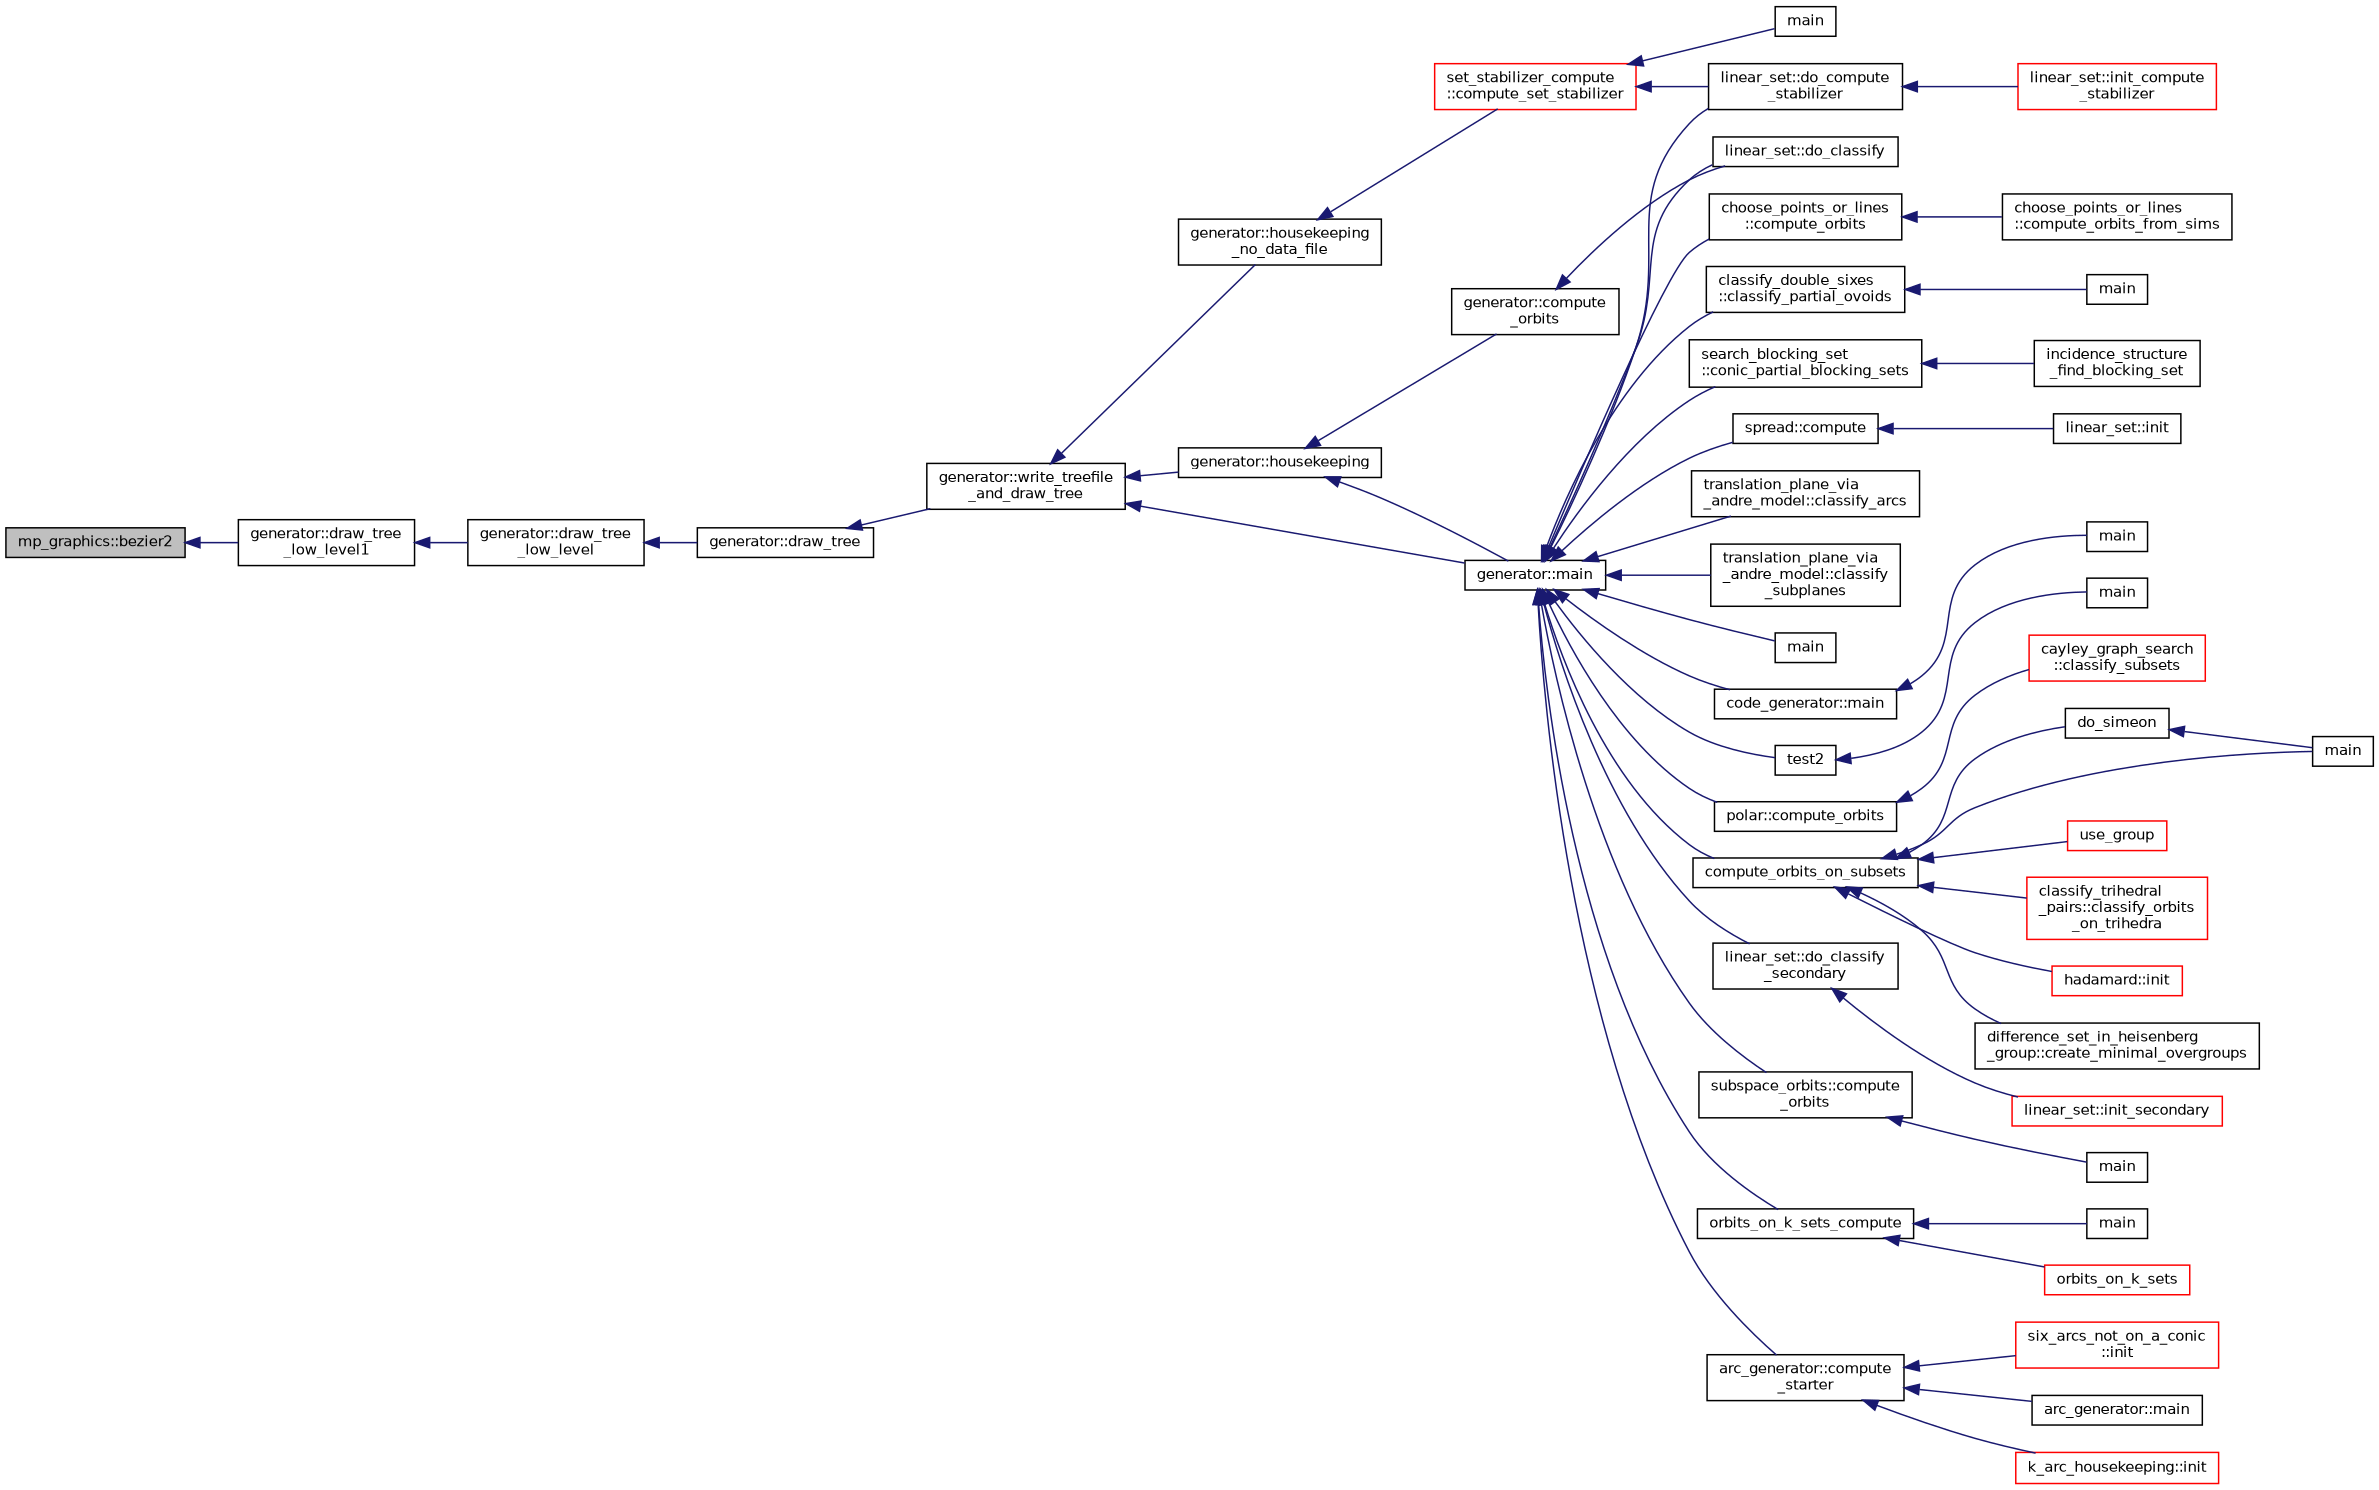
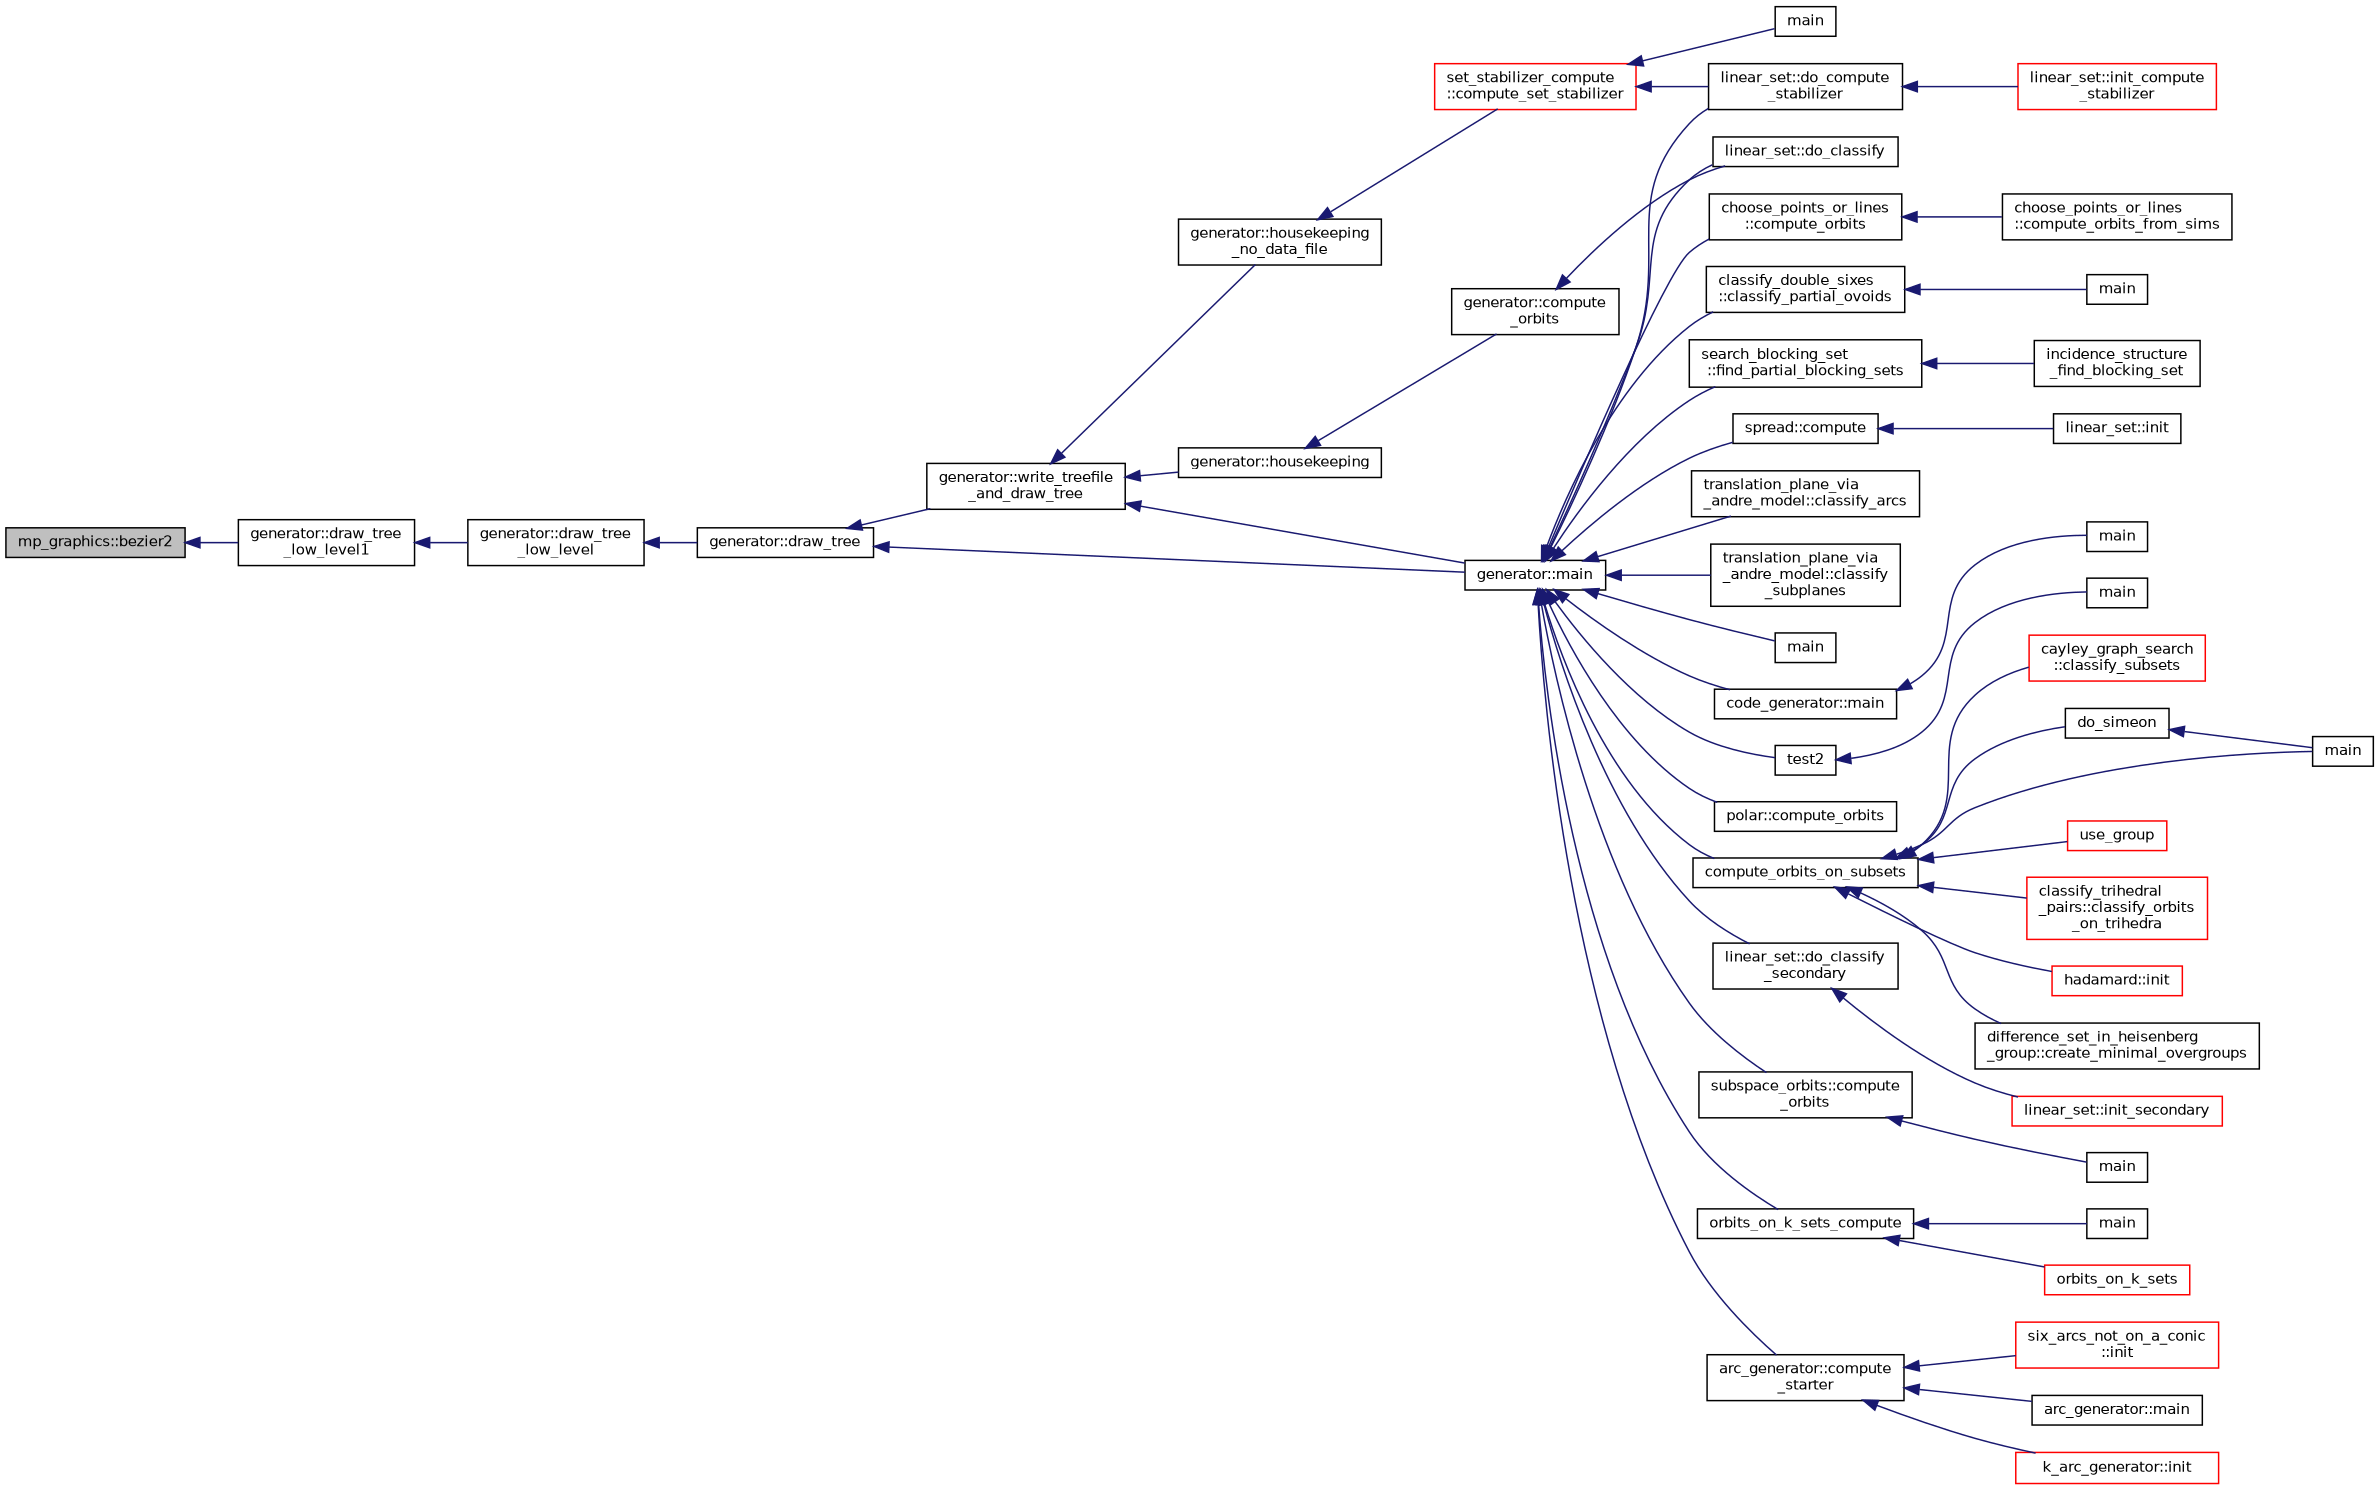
node "search_blocking_set ::conic_partial_blocking_sets": label "search_blocking_set ::conic_partial_blocking_sets" -> "search_blocking_set ::find_partial_blocking_sets"
edge "generator::main" -> "generator::housekeeping": now "generator::main" -> "generator::draw_tree"
edge "cayley_graph_search ::classify_subsets" -> "polar::compute_orbits": now "cayley_graph_search ::classify_subsets" -> "compute_orbits_on_subsets"
node "k_arc_housekeeping::init": label "k_arc_housekeeping::init" -> "k_arc_generator::init"
